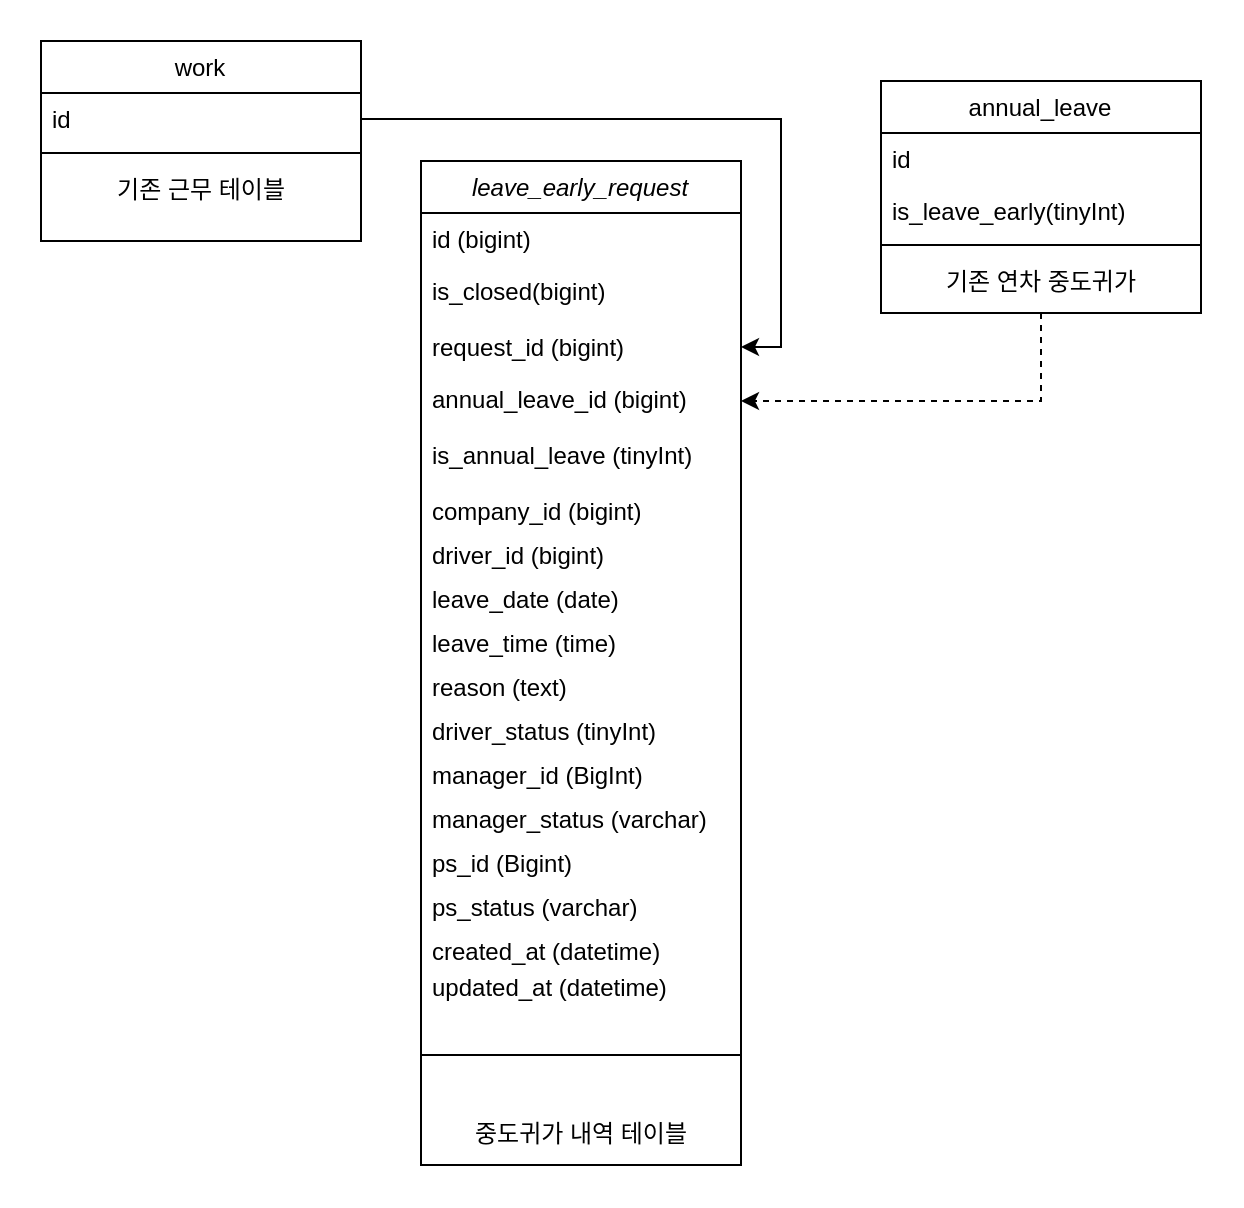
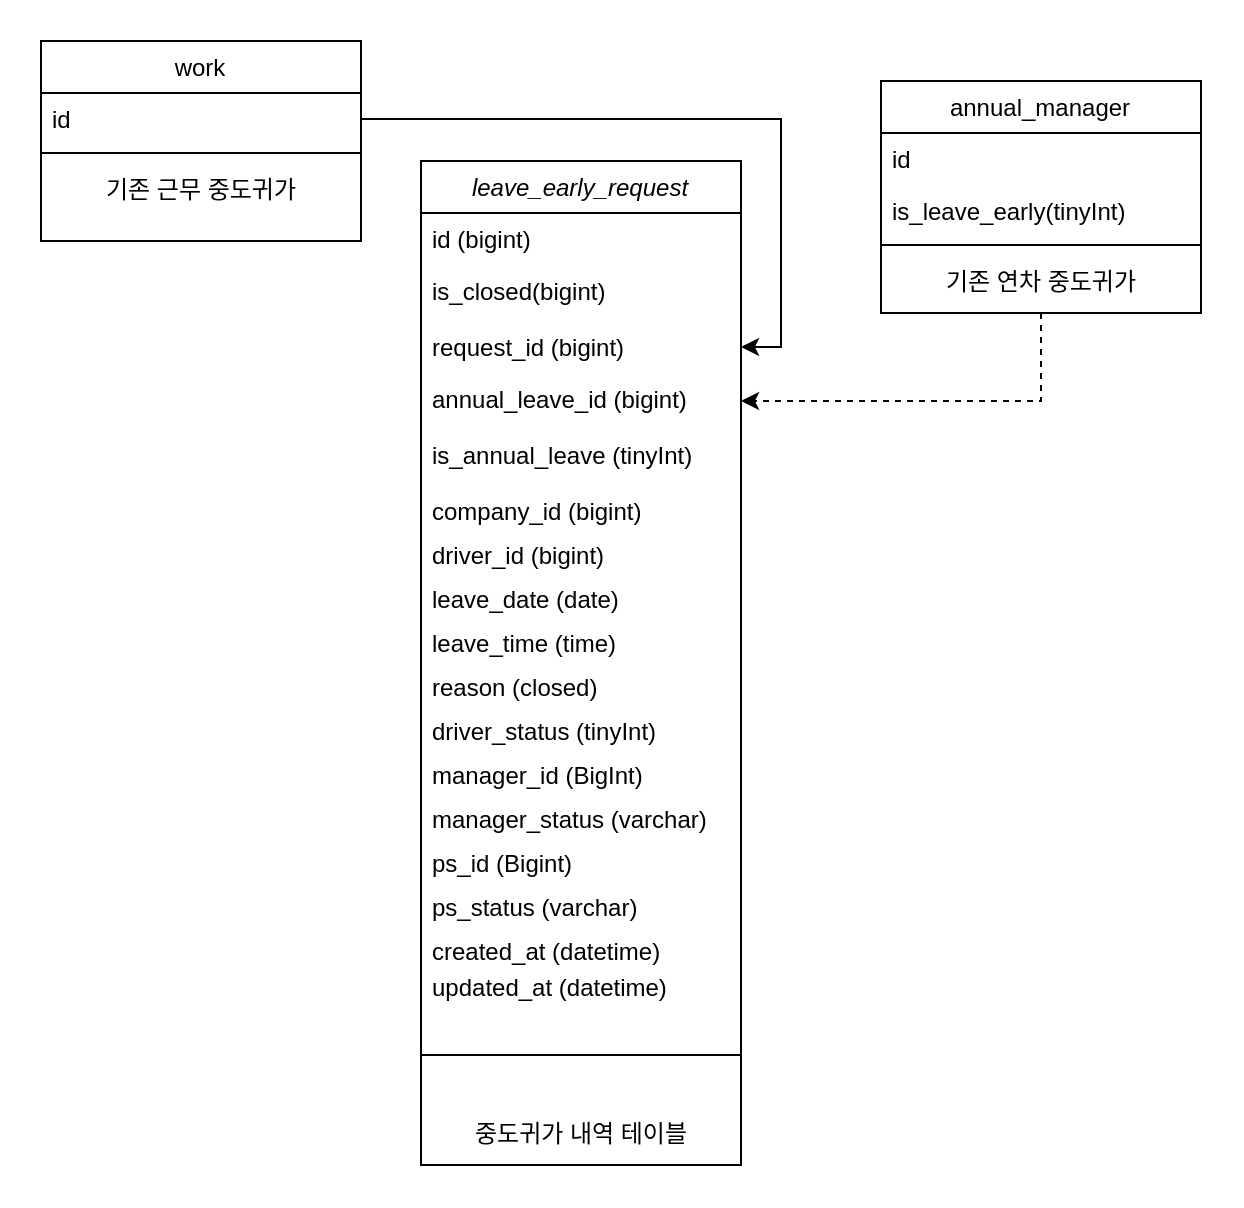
node "annual_leave": label "annual_leave" -> "annual_manager"
node "기존 근무 테이블": label "기존 근무 테이블" -> "기존 근무 중도귀가"
node "reason (text)": label "reason (text)" -> "reason (closed)"
